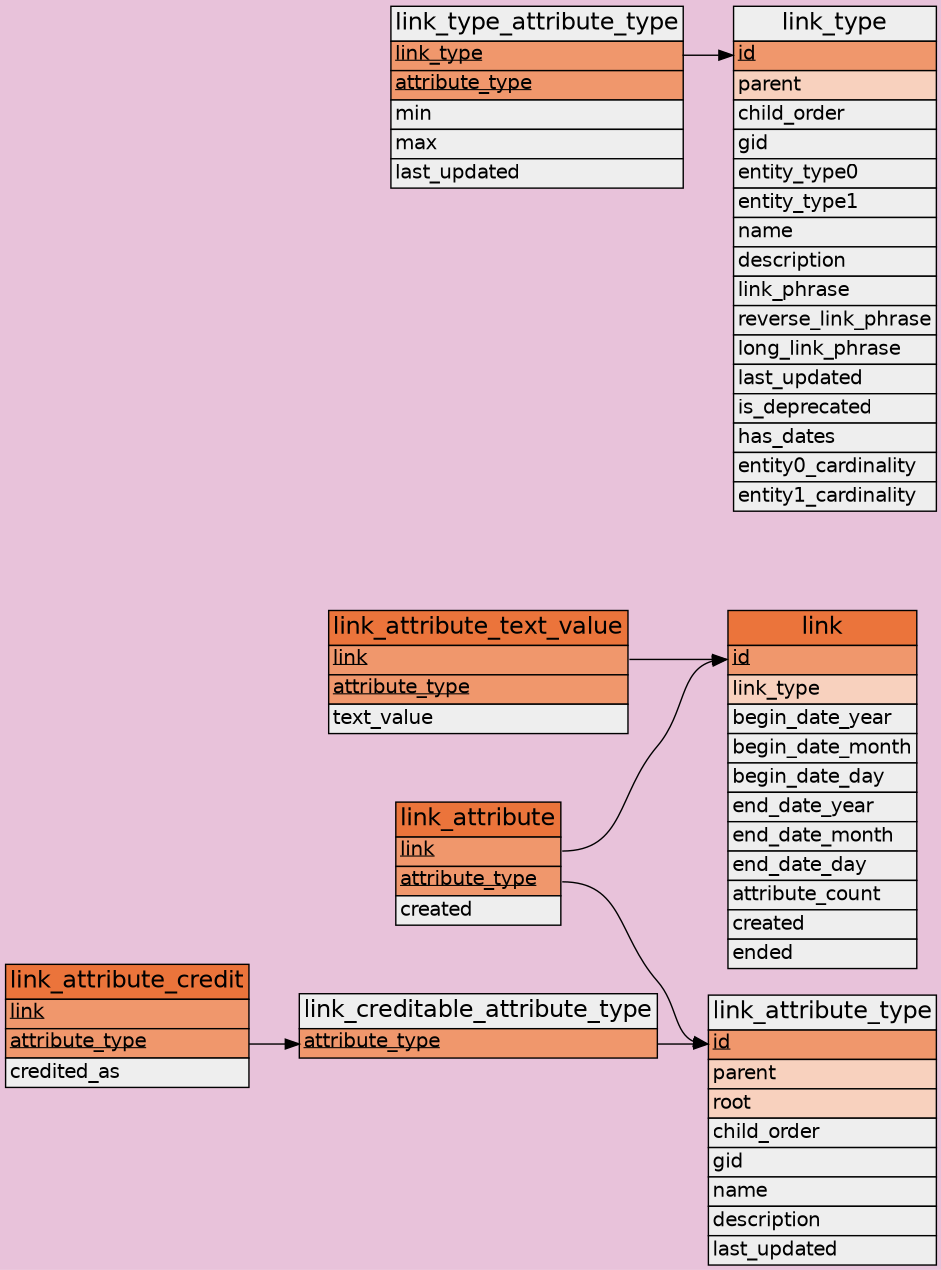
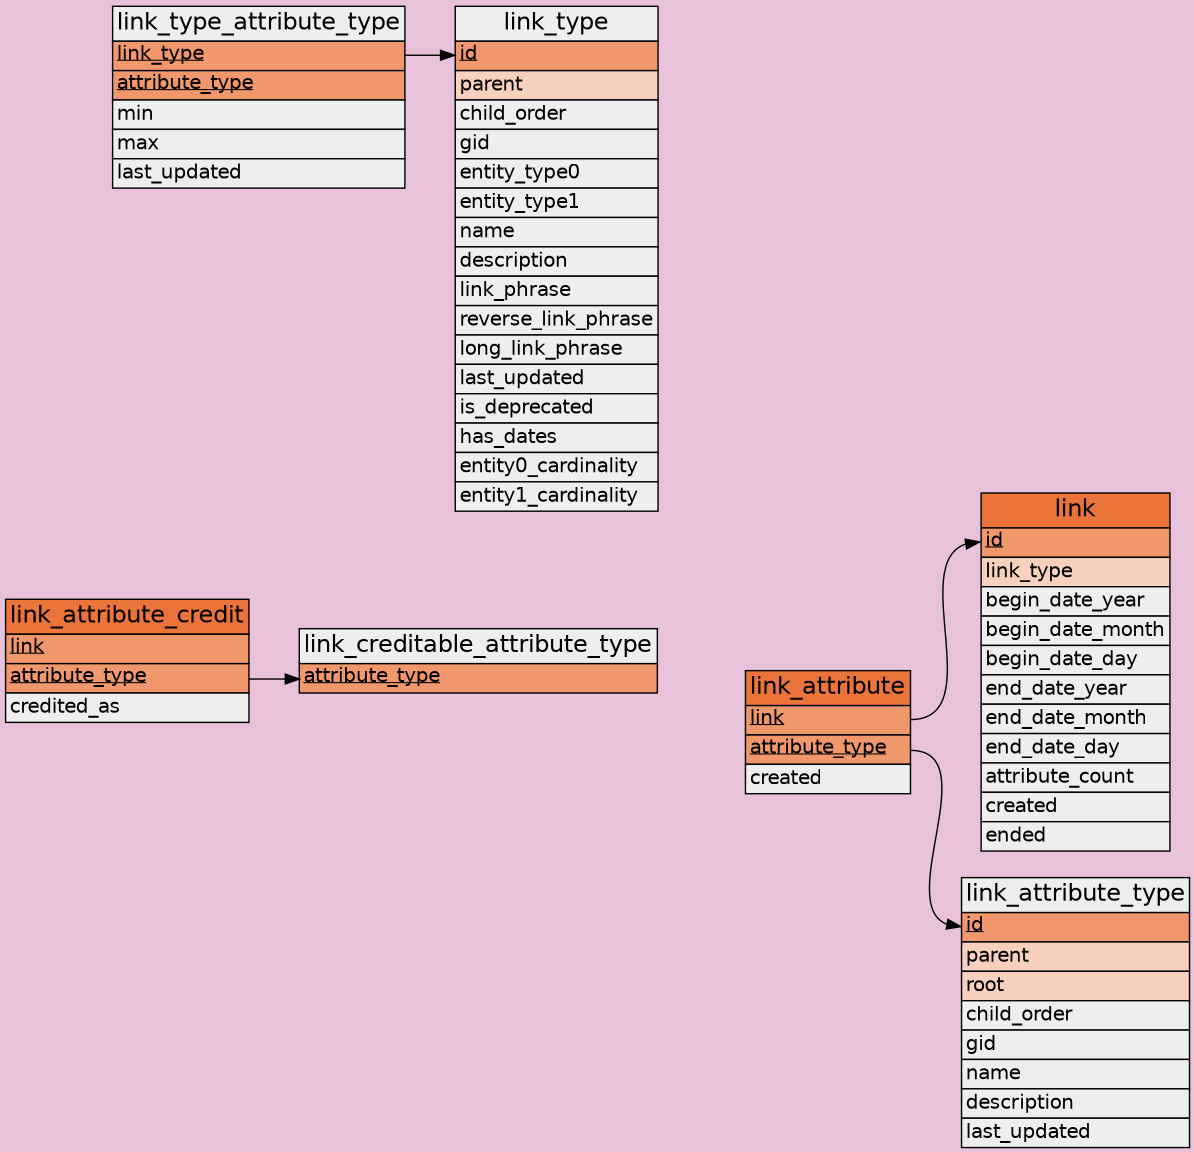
node "link_attribute_text_value": removed
edge "link_creditable_attribute_type" -> "link_attribute_type": removed
